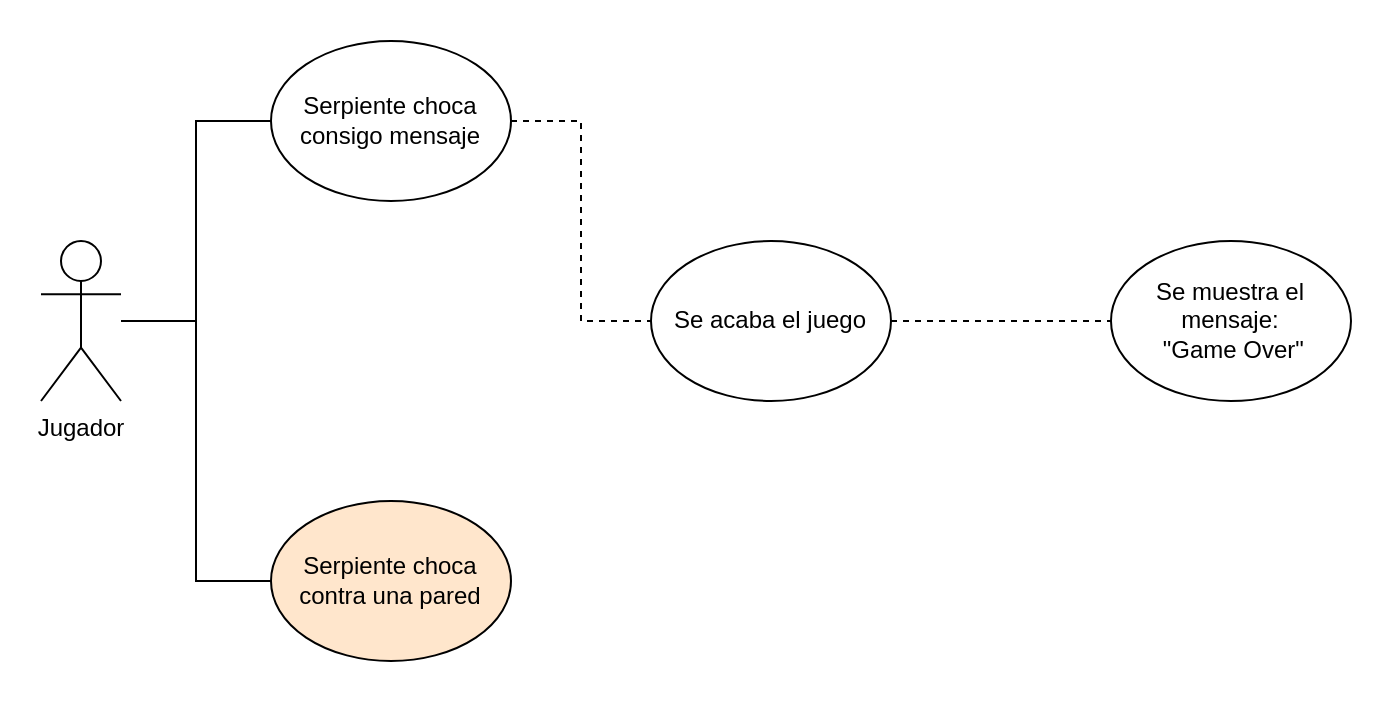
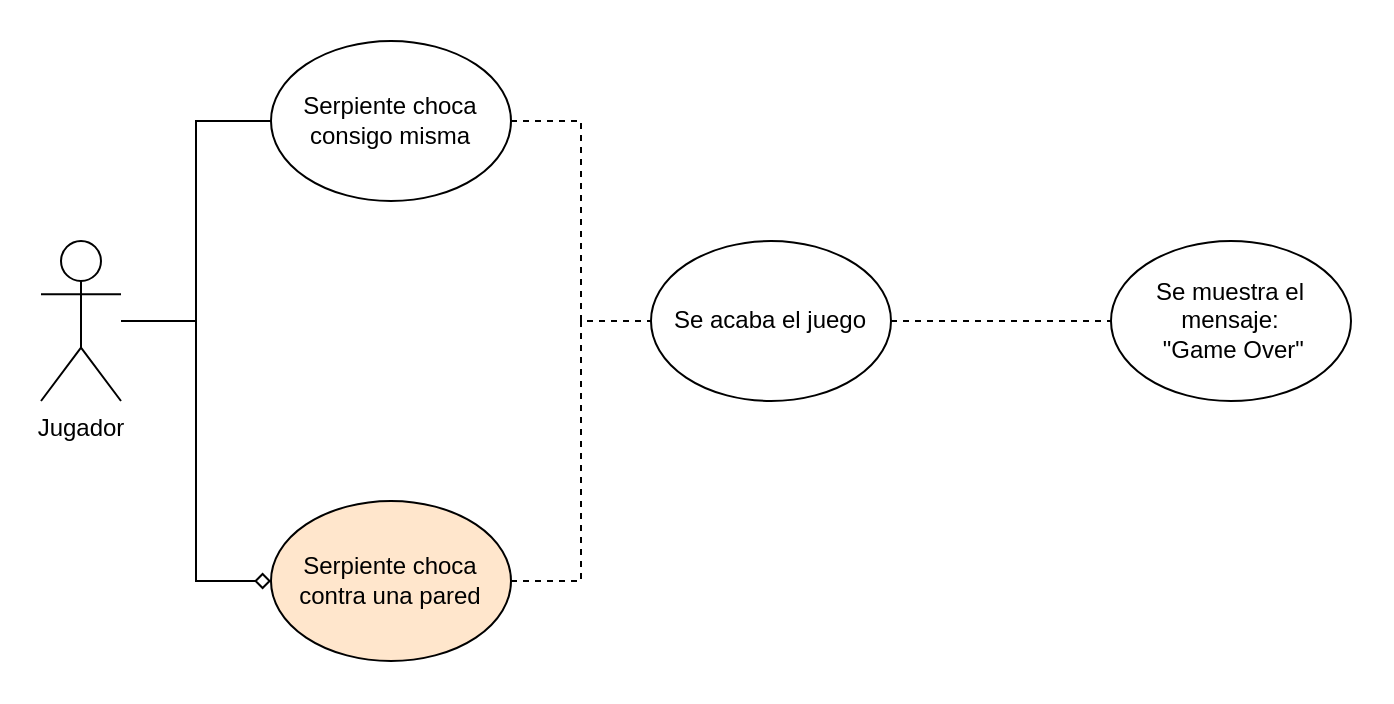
node "Serpiente choca consigo mensaje": label "Serpiente choca consigo mensaje" -> "Serpiente choca consigo misma"
edge "Se acaba el juego" -- "Serpiente choca contra una pared": added
edge "Jugador" -- "Serpiente choca contra una pared": arrowhead none -> diamond
